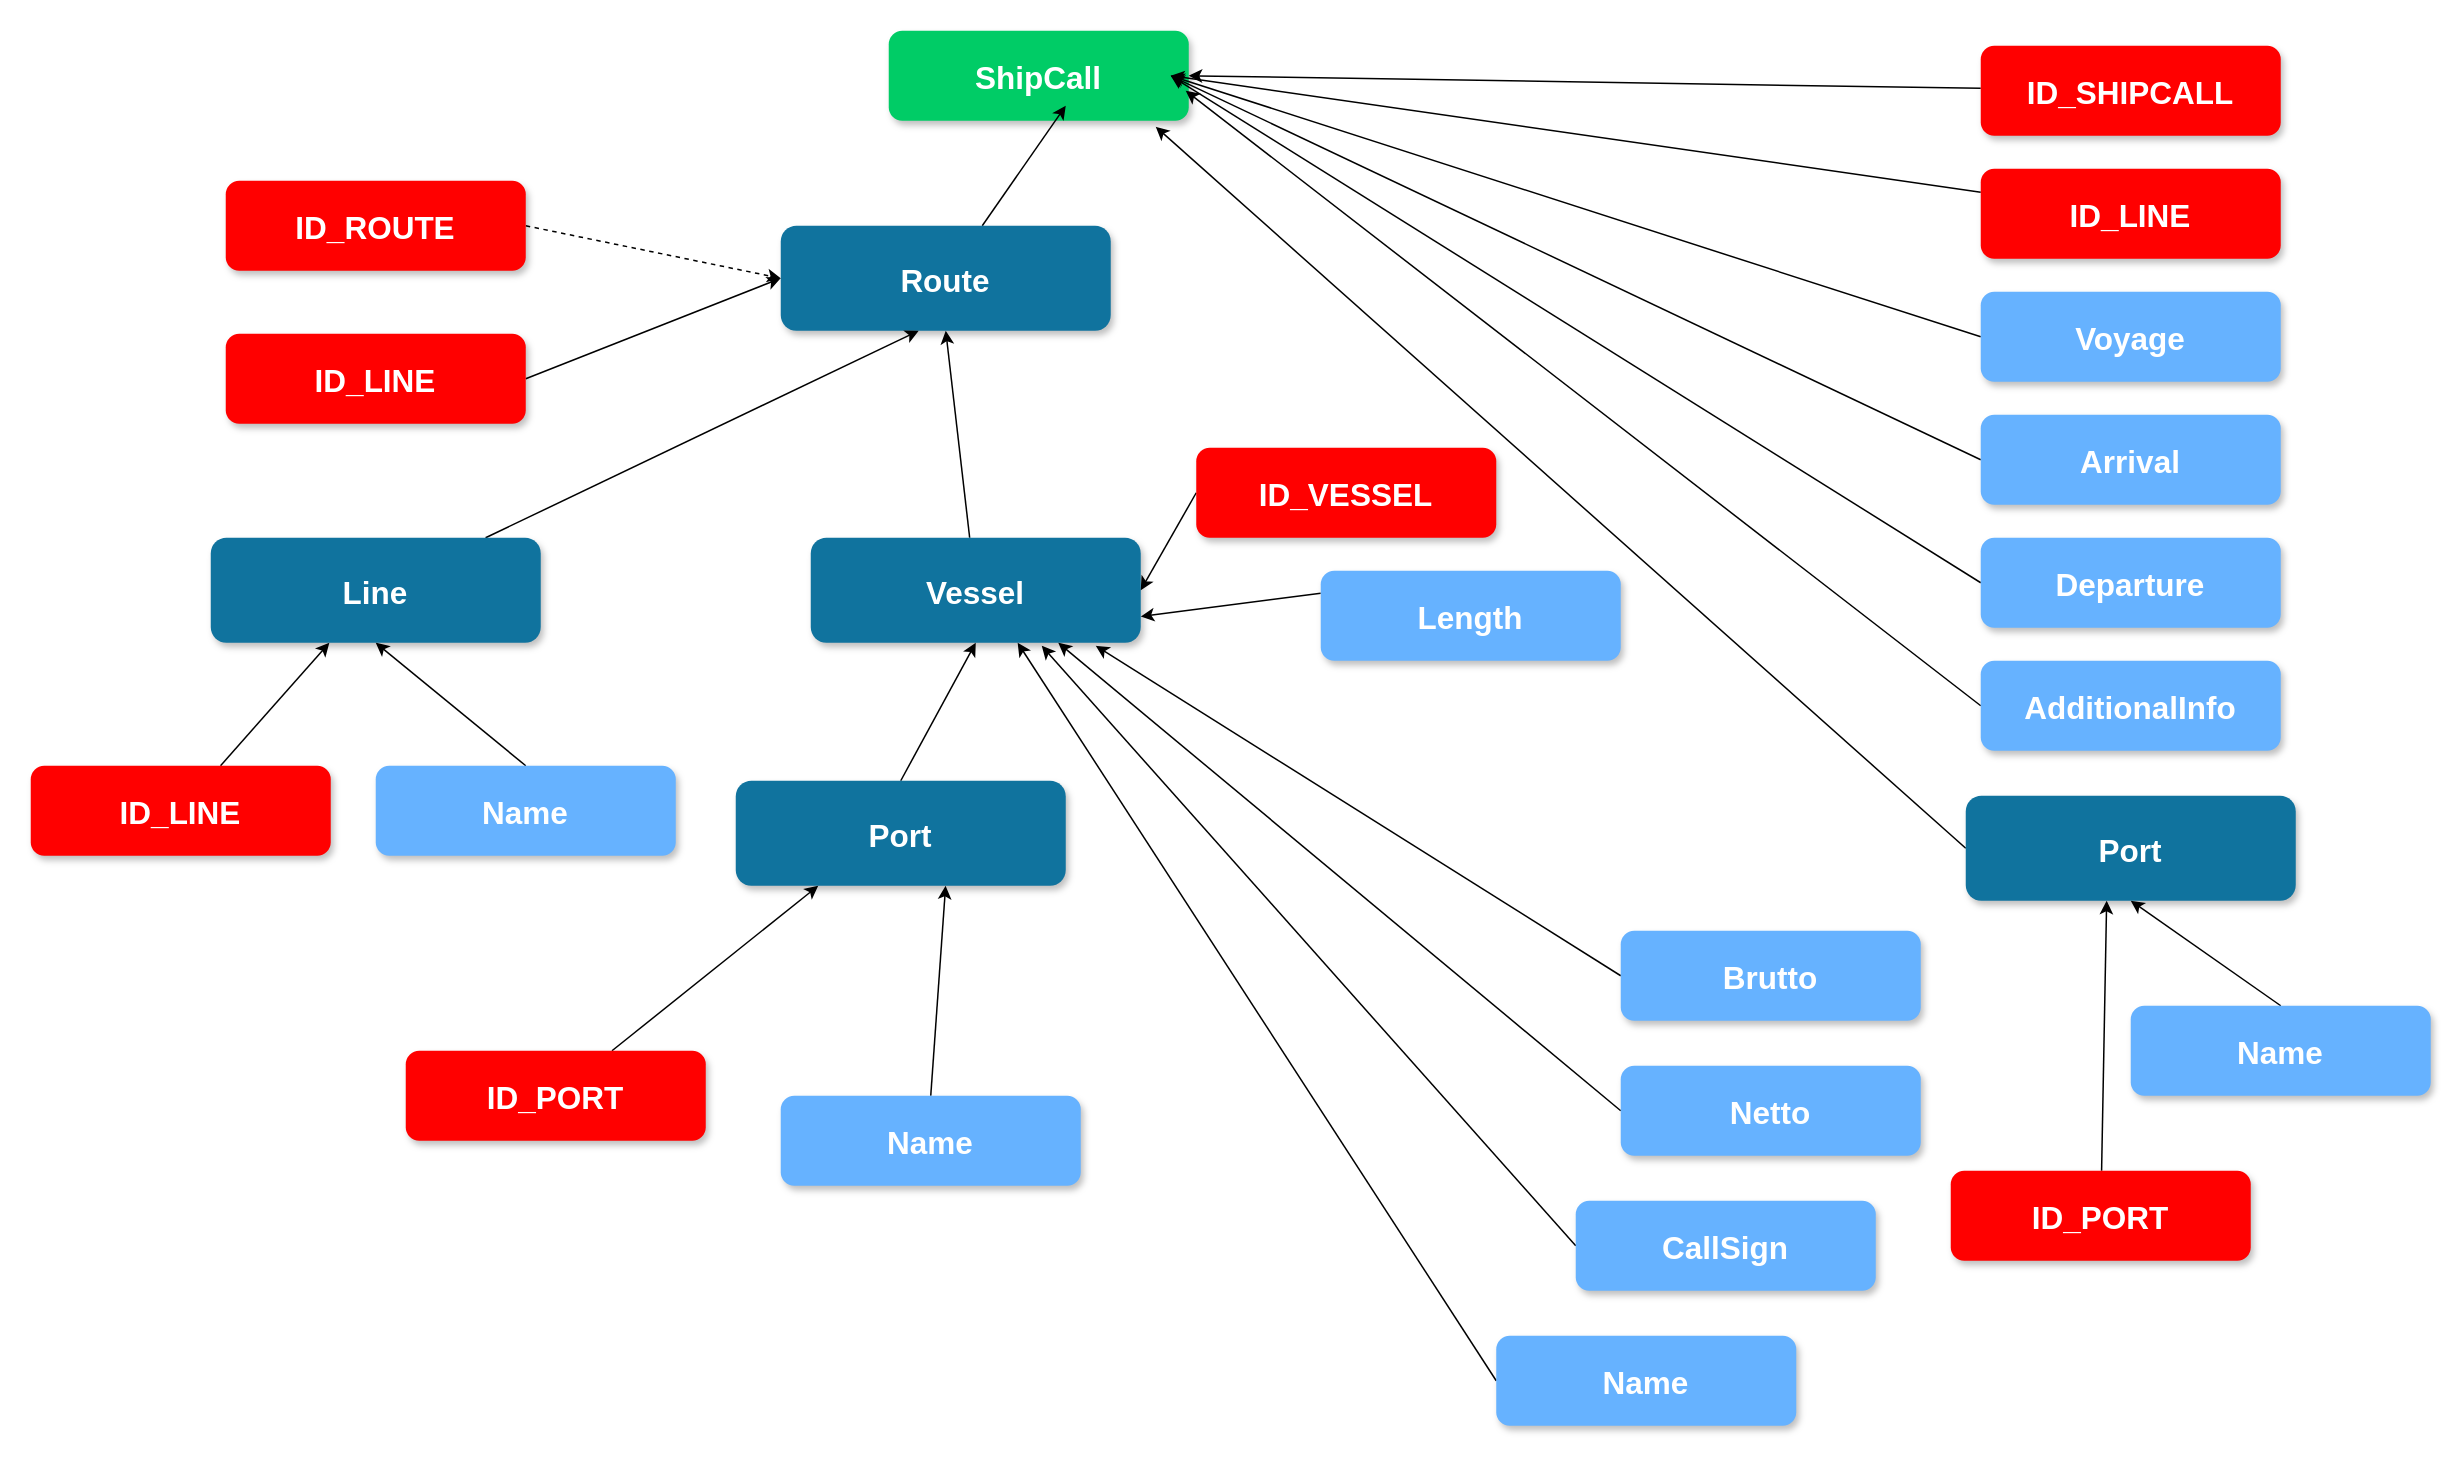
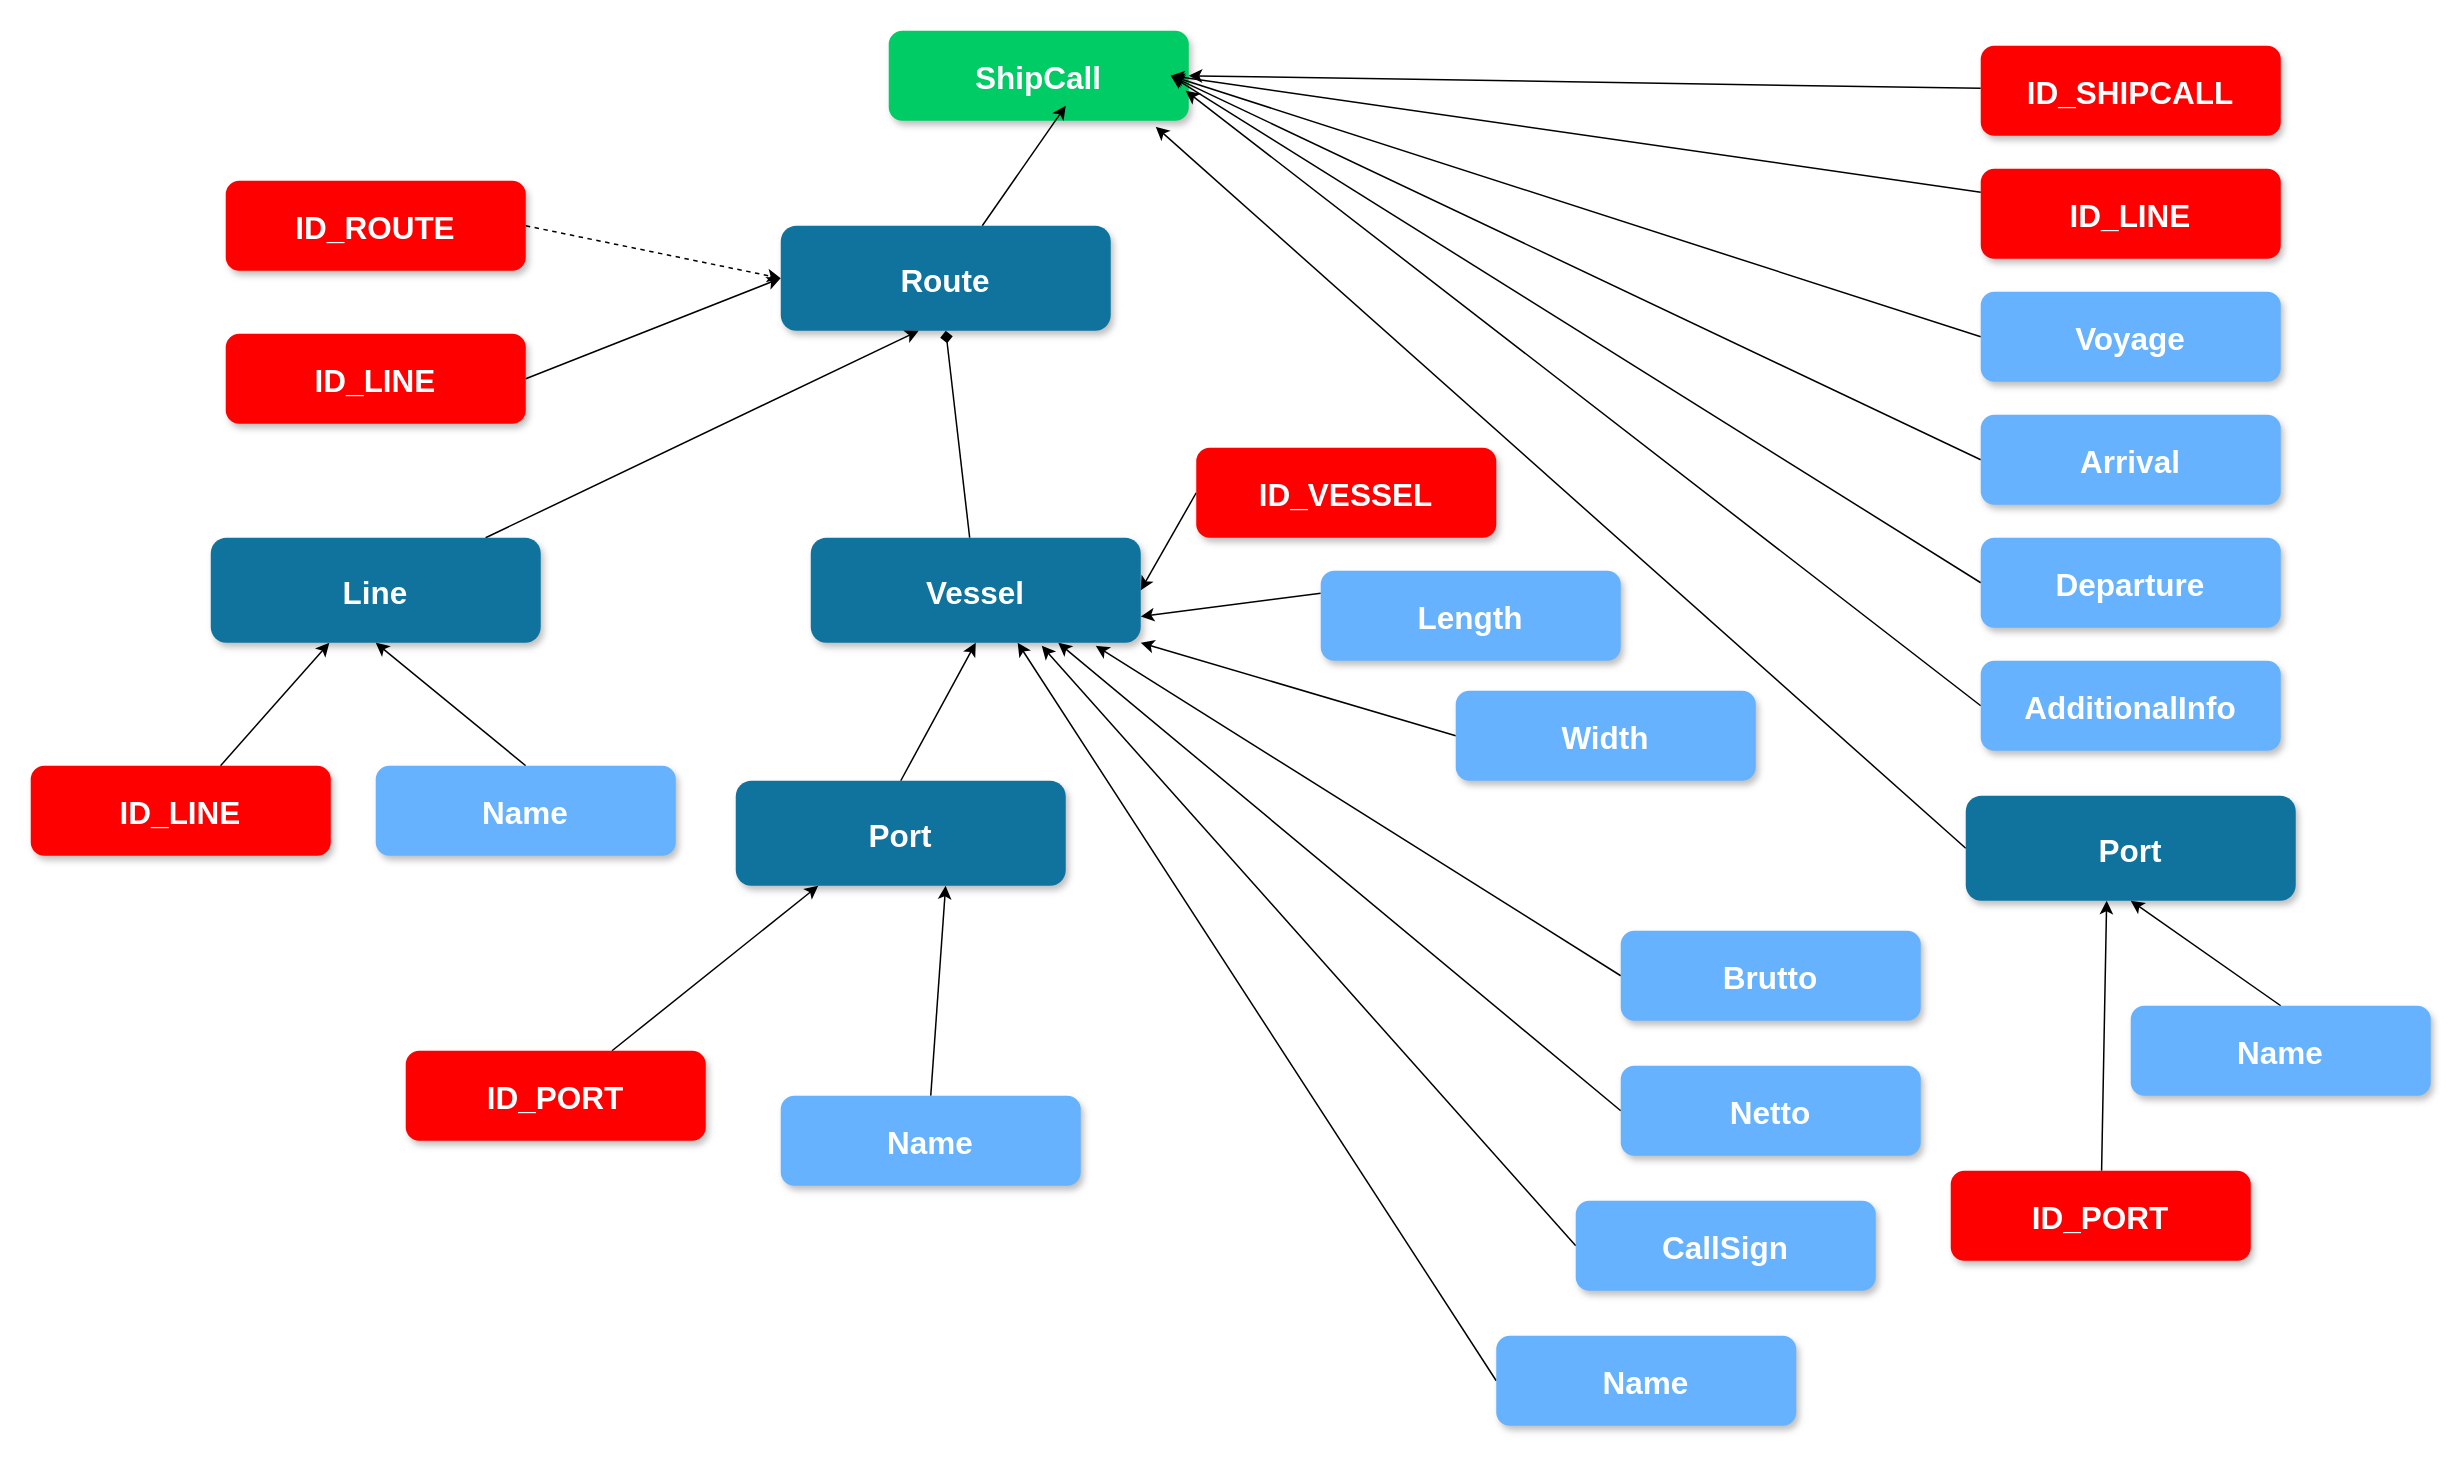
edge "Vessel" -> "Route": arrowhead classic -> diamond
edge "Width" -> "Vessel": added
node "Width": added
